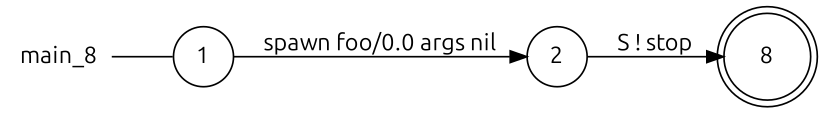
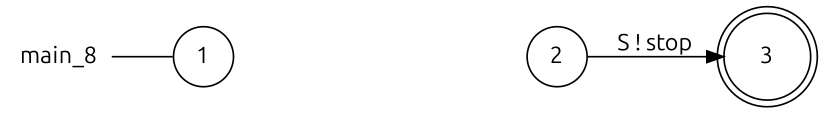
edge "1" -> "2": removed, label "spawn foo/0.0 args nil"
node "8": label "8" -> "3"
